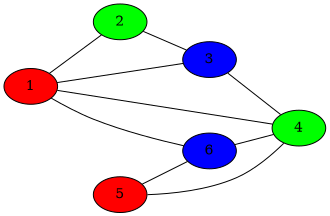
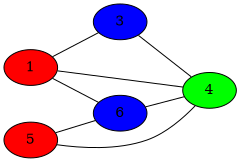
node "2": removed
